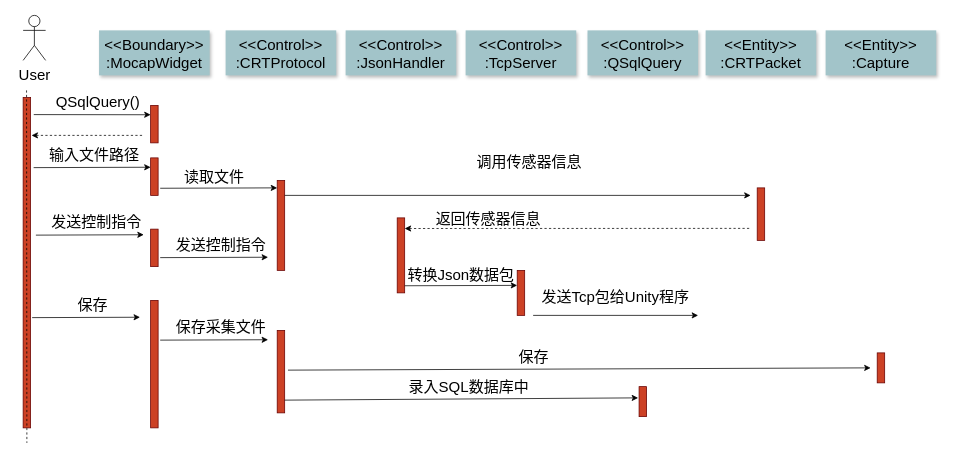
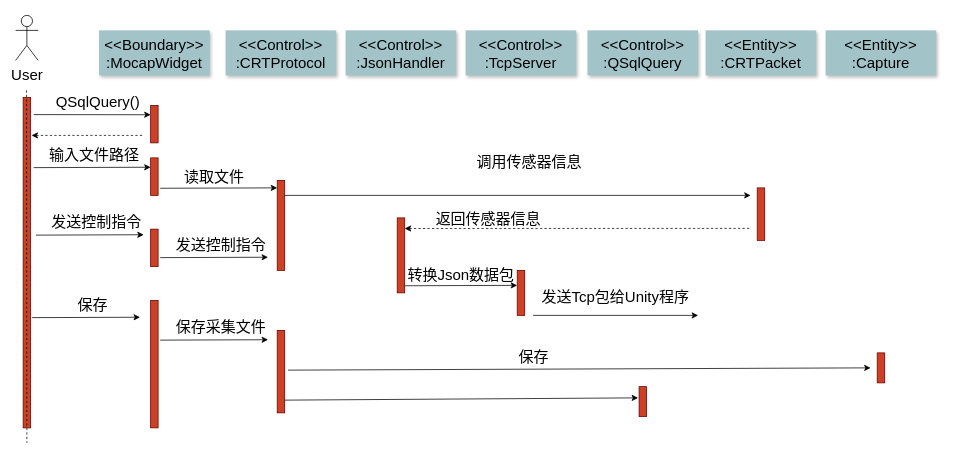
node "User": moved (34, 38) -> (27, 38)
node "录入SQL数据库中": removed
